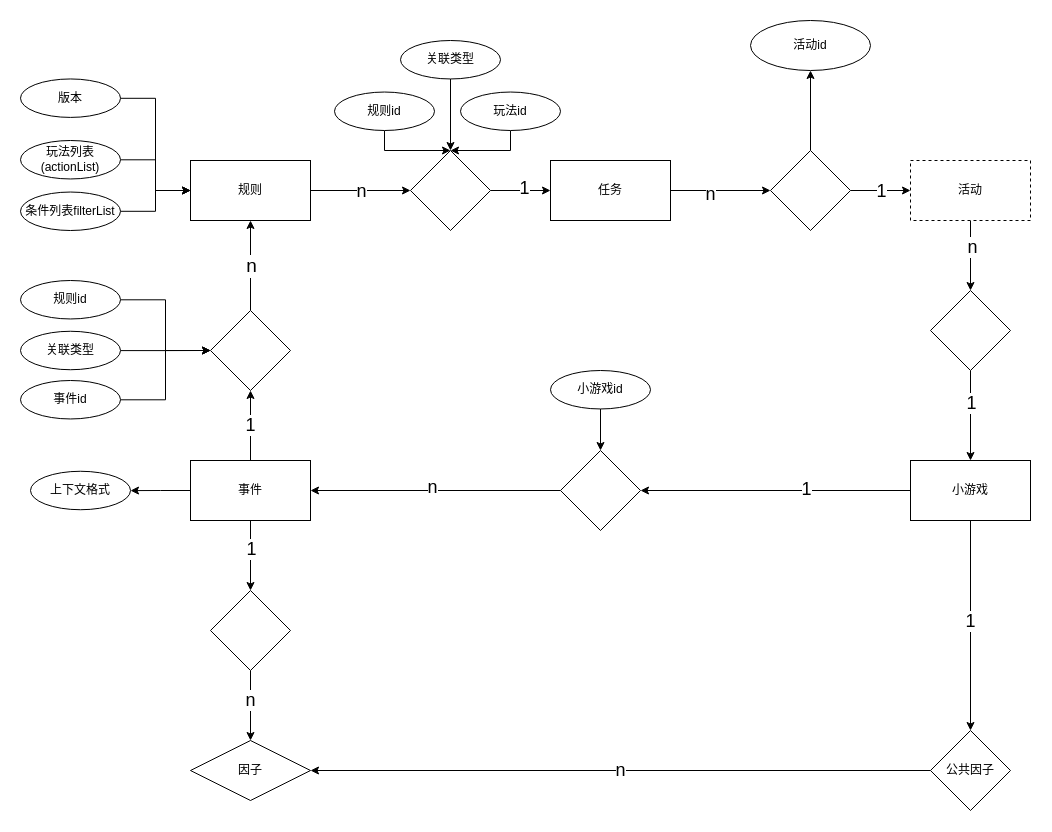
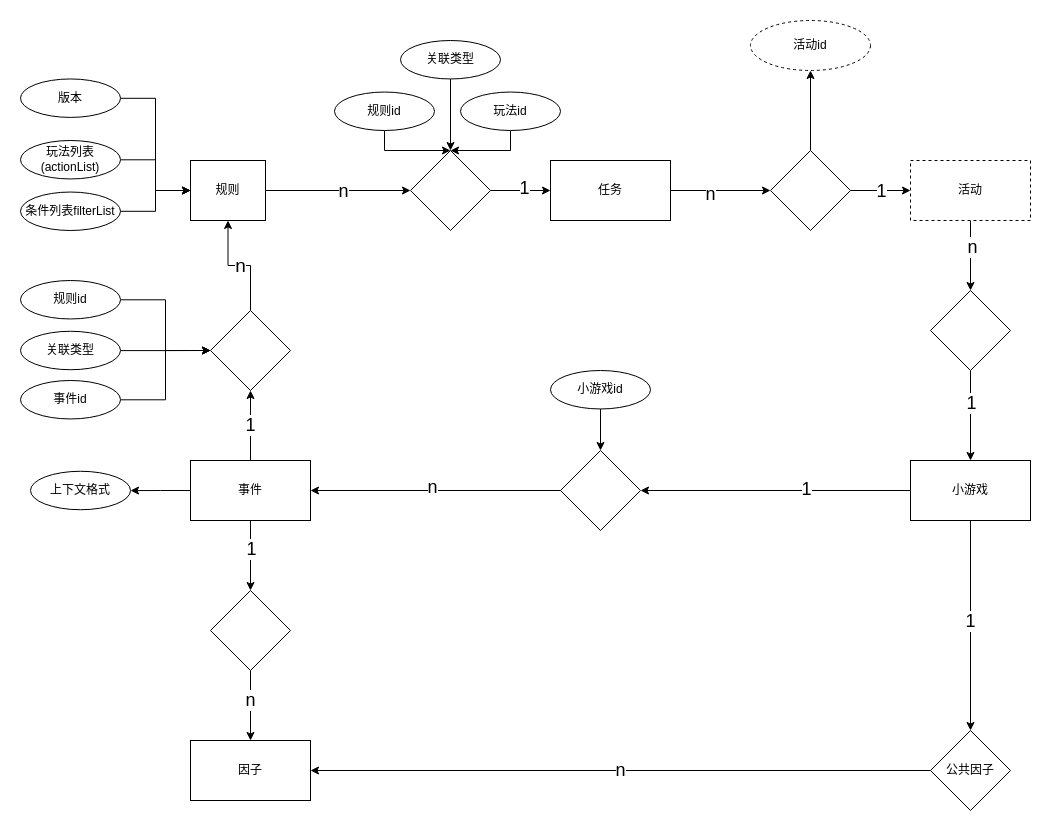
node "活动id": style solid -> dashed
node "规则": size 120x60 -> 75x60
node "因子": shape diamond -> rectangle
